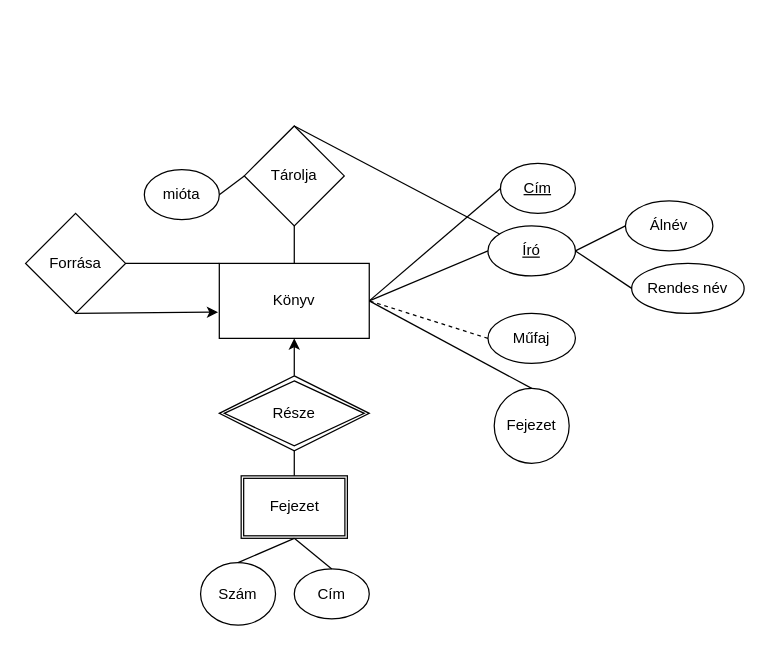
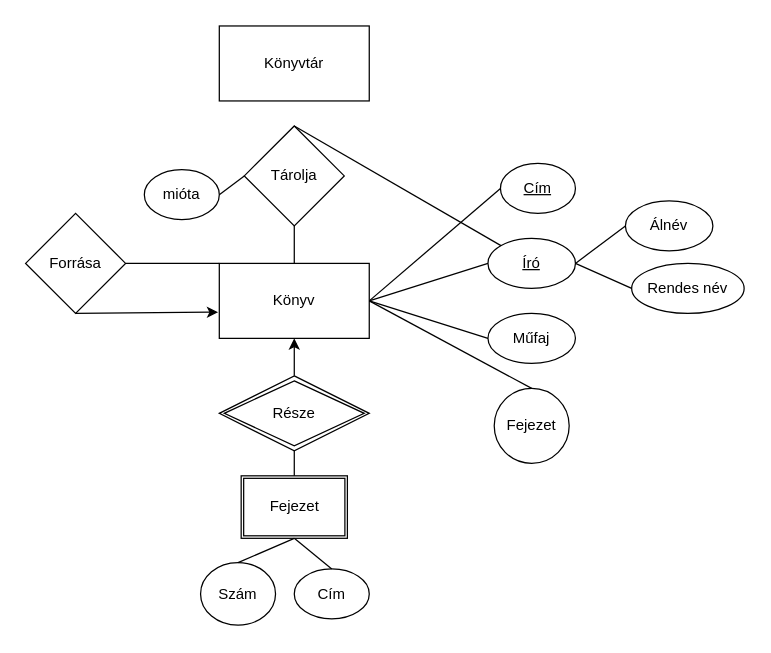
node "Könyvtár": added
node "Író": moved (532, 251) -> (532, 263)
edge "Könyv" -- "Műfaj": style dashed -> solid
